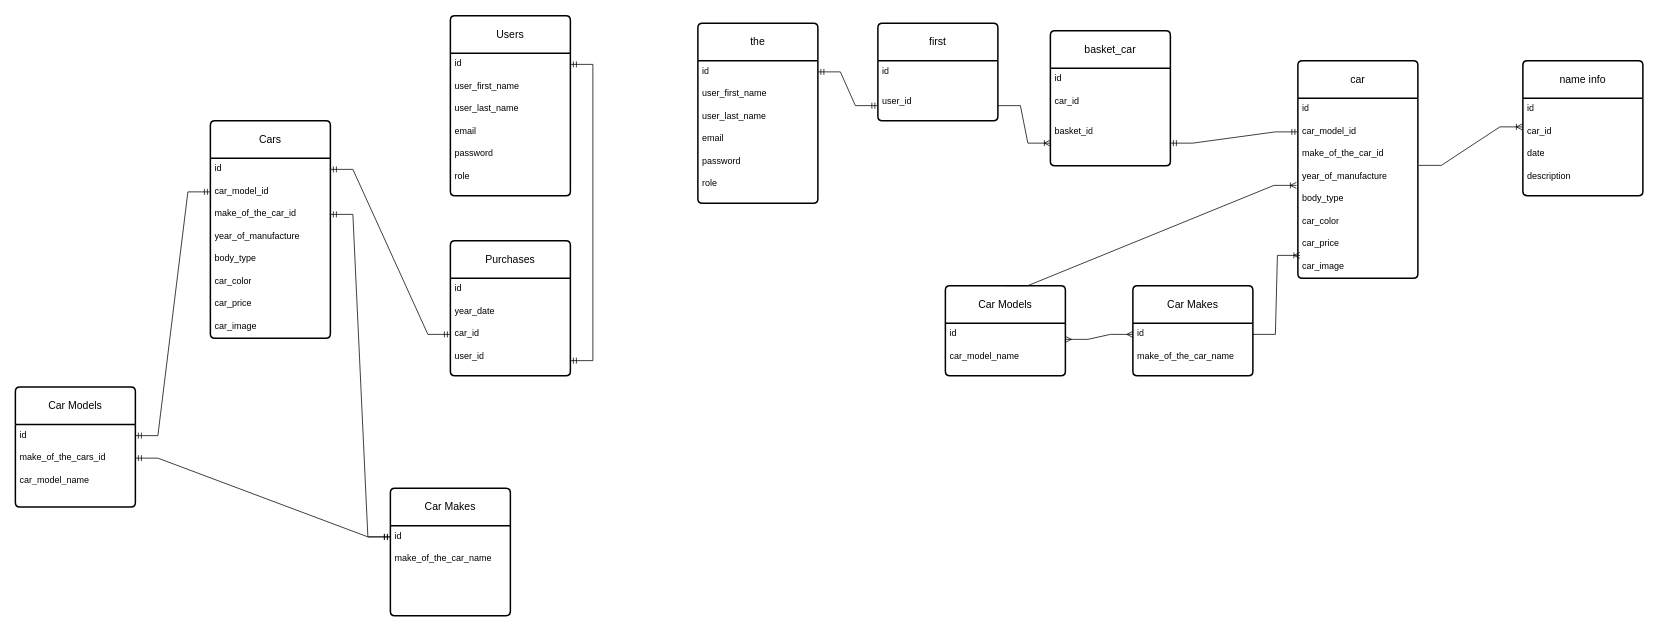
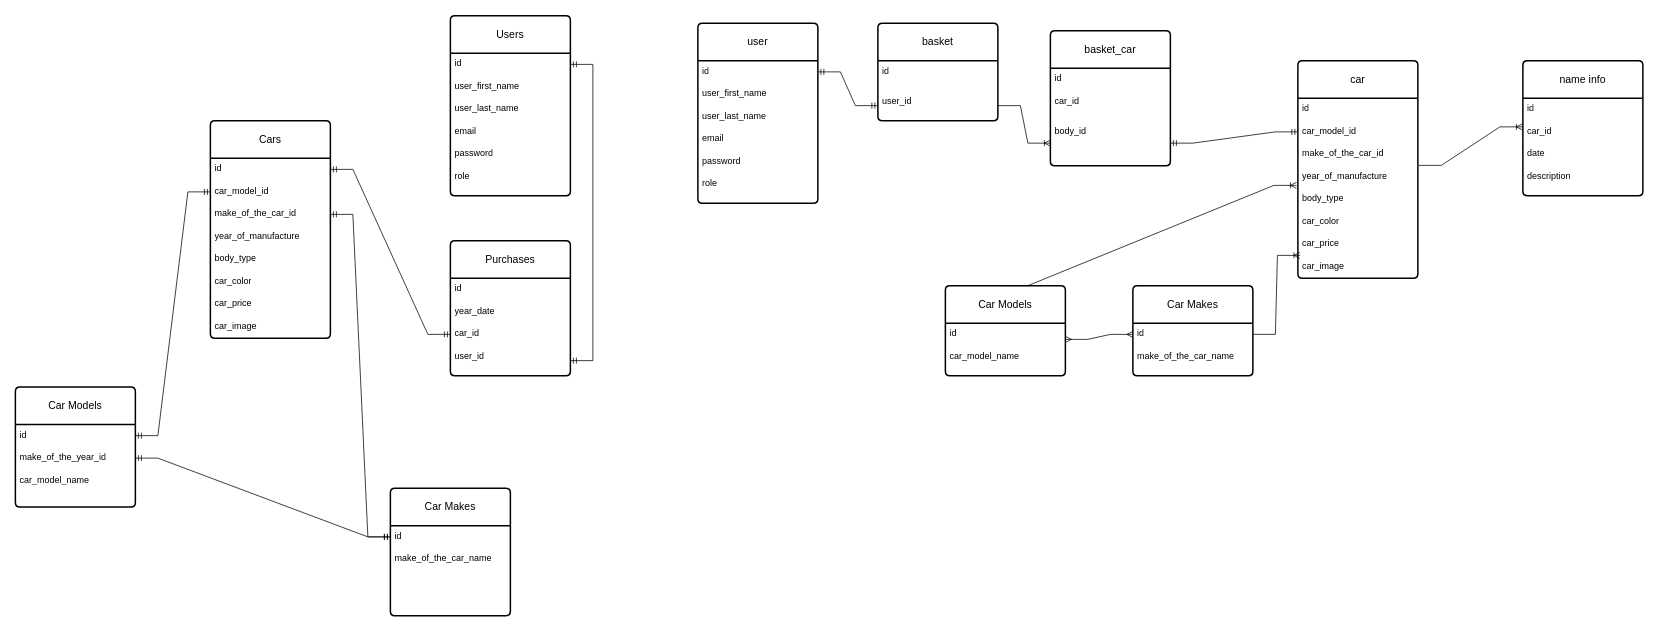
node "the": label "the" -> "user"
node "first": label "first" -> "basket"
node "basket_id": label "basket_id" -> "body_id"
node "make_of_the_cars_id": label "make_of_the_cars_id" -> "make_of_the_year_id"
